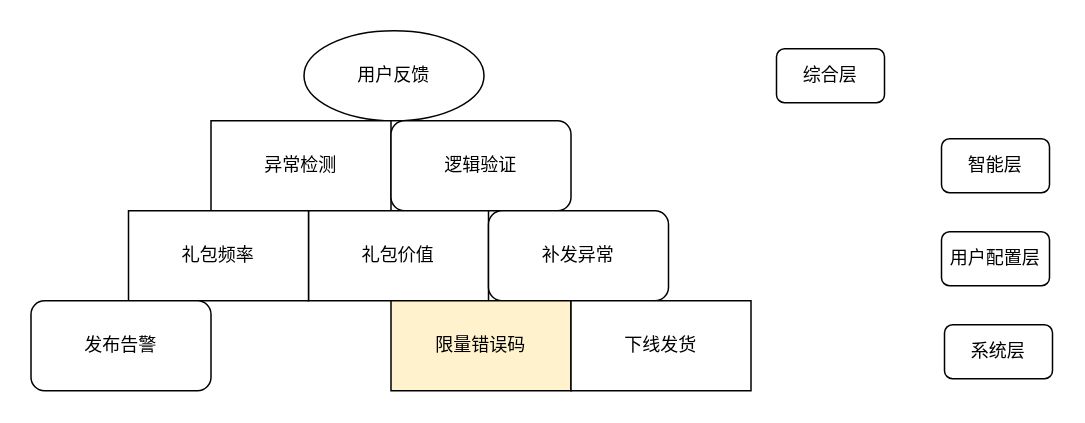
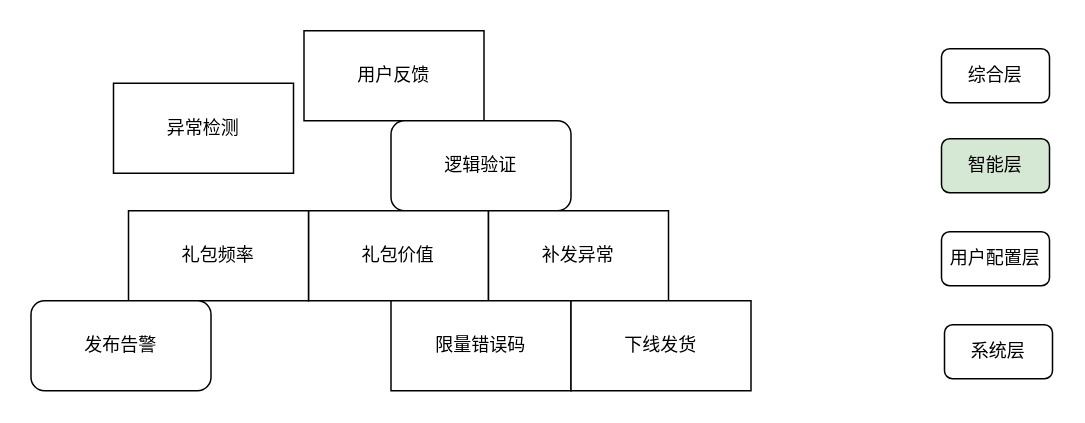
node "用户反馈": shape ellipse -> rectangle
node "综合层": moved (830, 76) -> (995, 76)
node "异常检测": moved (301, 166) -> (203, 128)
node "智能层": fillcolor #ffffff -> #d5e8d4
node "补发异常": shape rounded rectangle -> rectangle
node "限量错误码": fillcolor #fff2cc -> #ffffff
